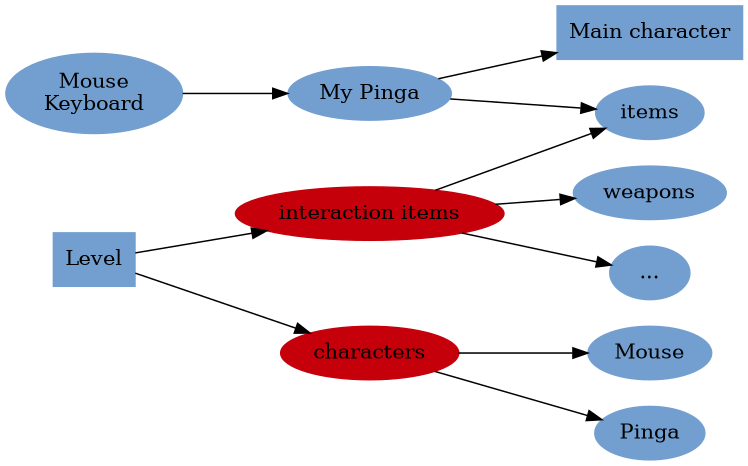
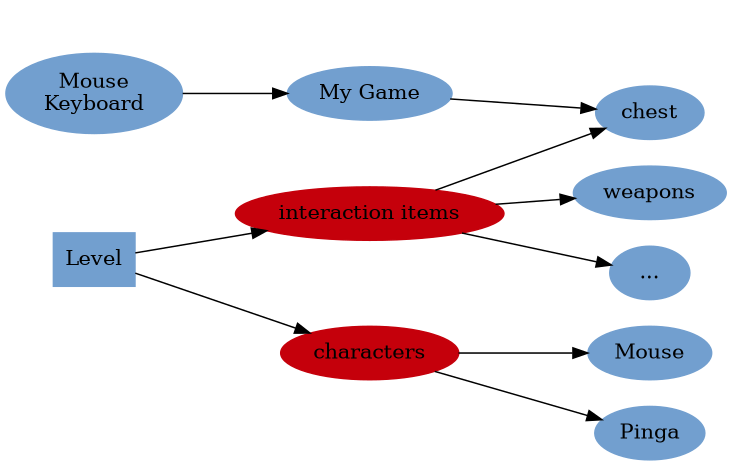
node "Main character": removed
node "My Pinga": label "My Pinga" -> "My Game"
node "items": label "items" -> "chest"
